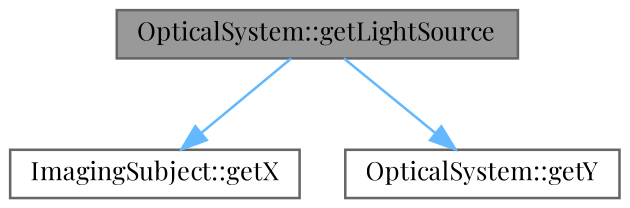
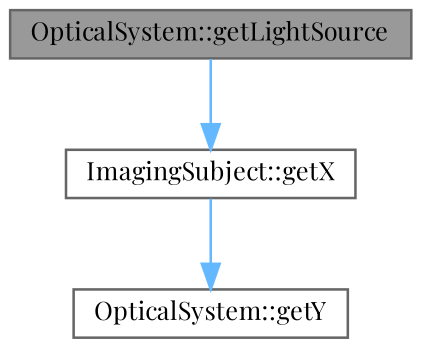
edge "OpticalSystem::getLightSource" -> "OpticalSystem::getY": now "ImagingSubject::getX" -> "OpticalSystem::getY"
